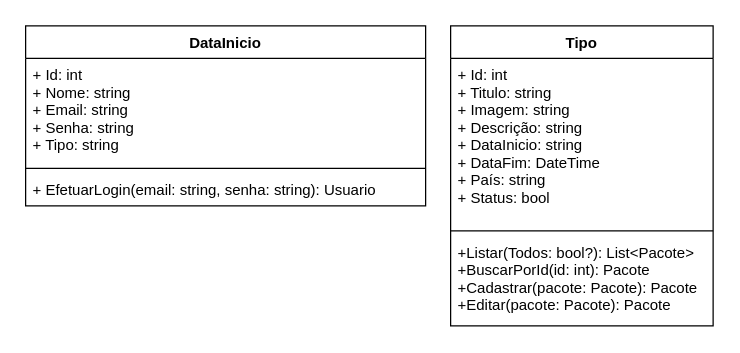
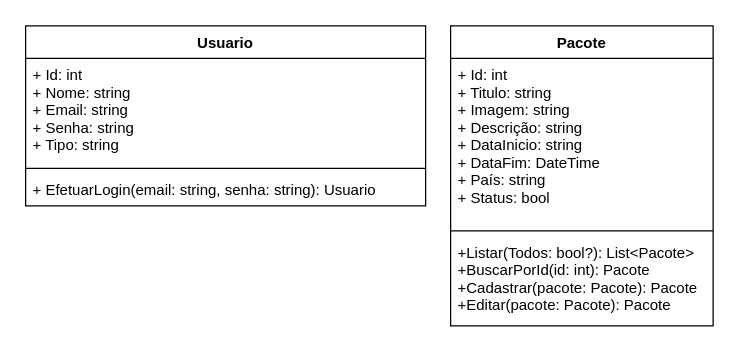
node "DataInicio": label "DataInicio" -> "Usuario"
node "Tipo": label "Tipo" -> "Pacote"
